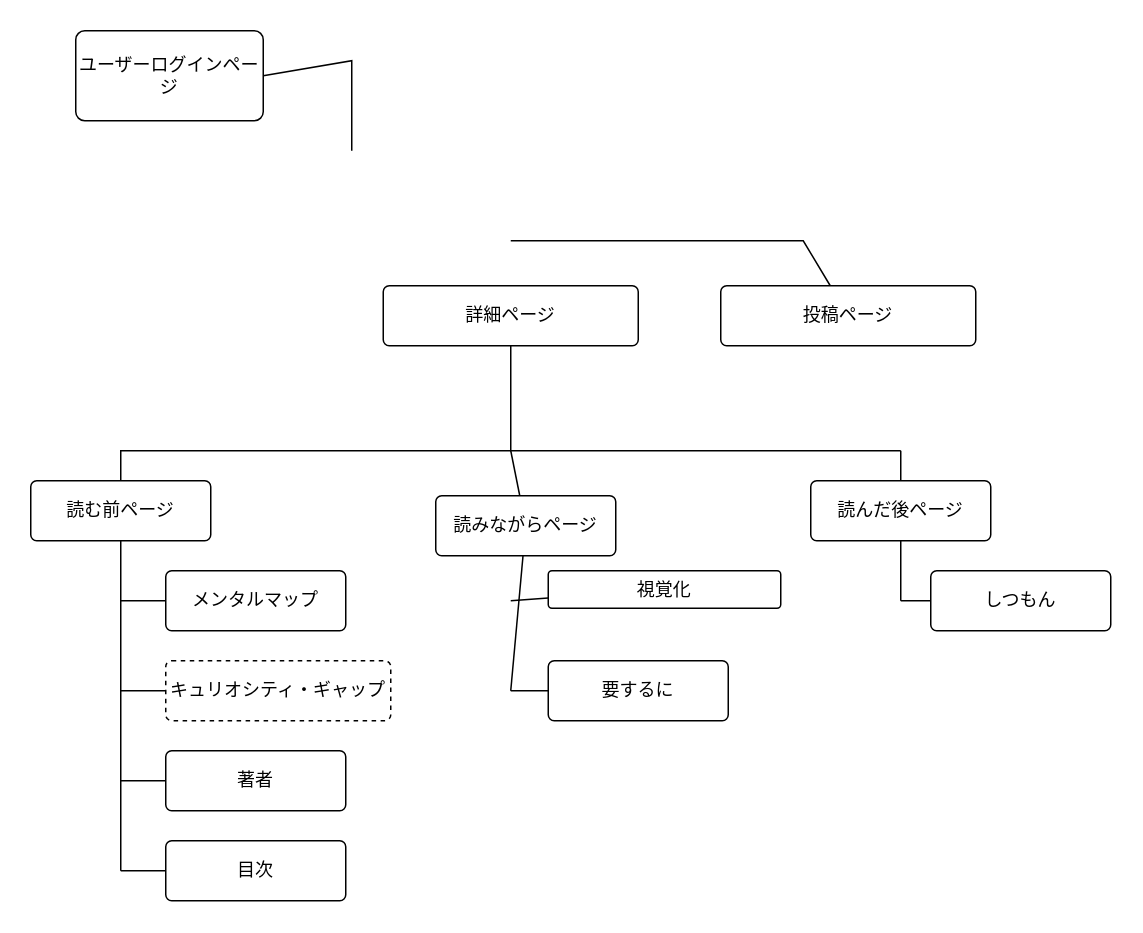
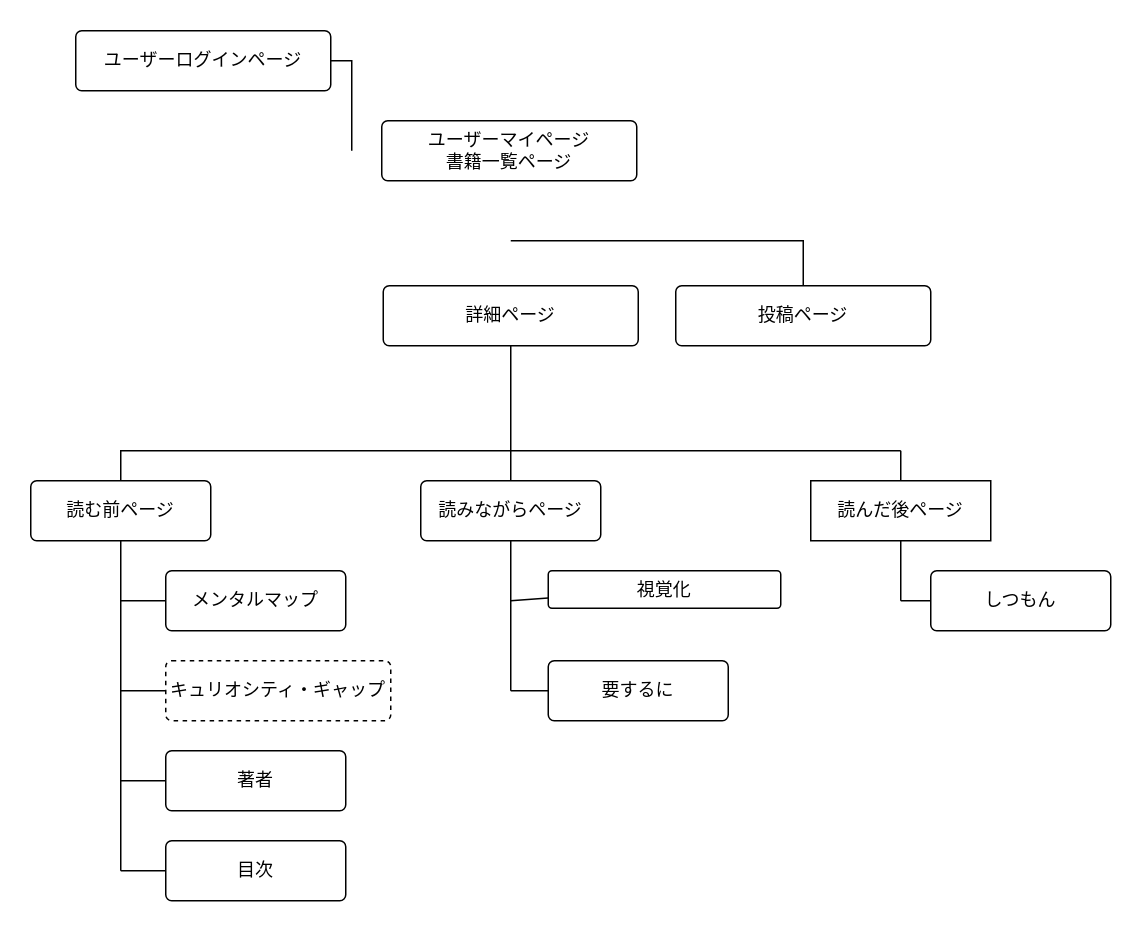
node "ユーザーログインページ": size 188x90 -> 255x60
node "ユーザーマイページ 書籍一覧ページ": added
node "投稿ページ": moved (848, 316) -> (803, 316)
node "読んだ後ページ": shape rounded rectangle -> rectangle
node "読みながらページ": moved (526, 526) -> (511, 511)
